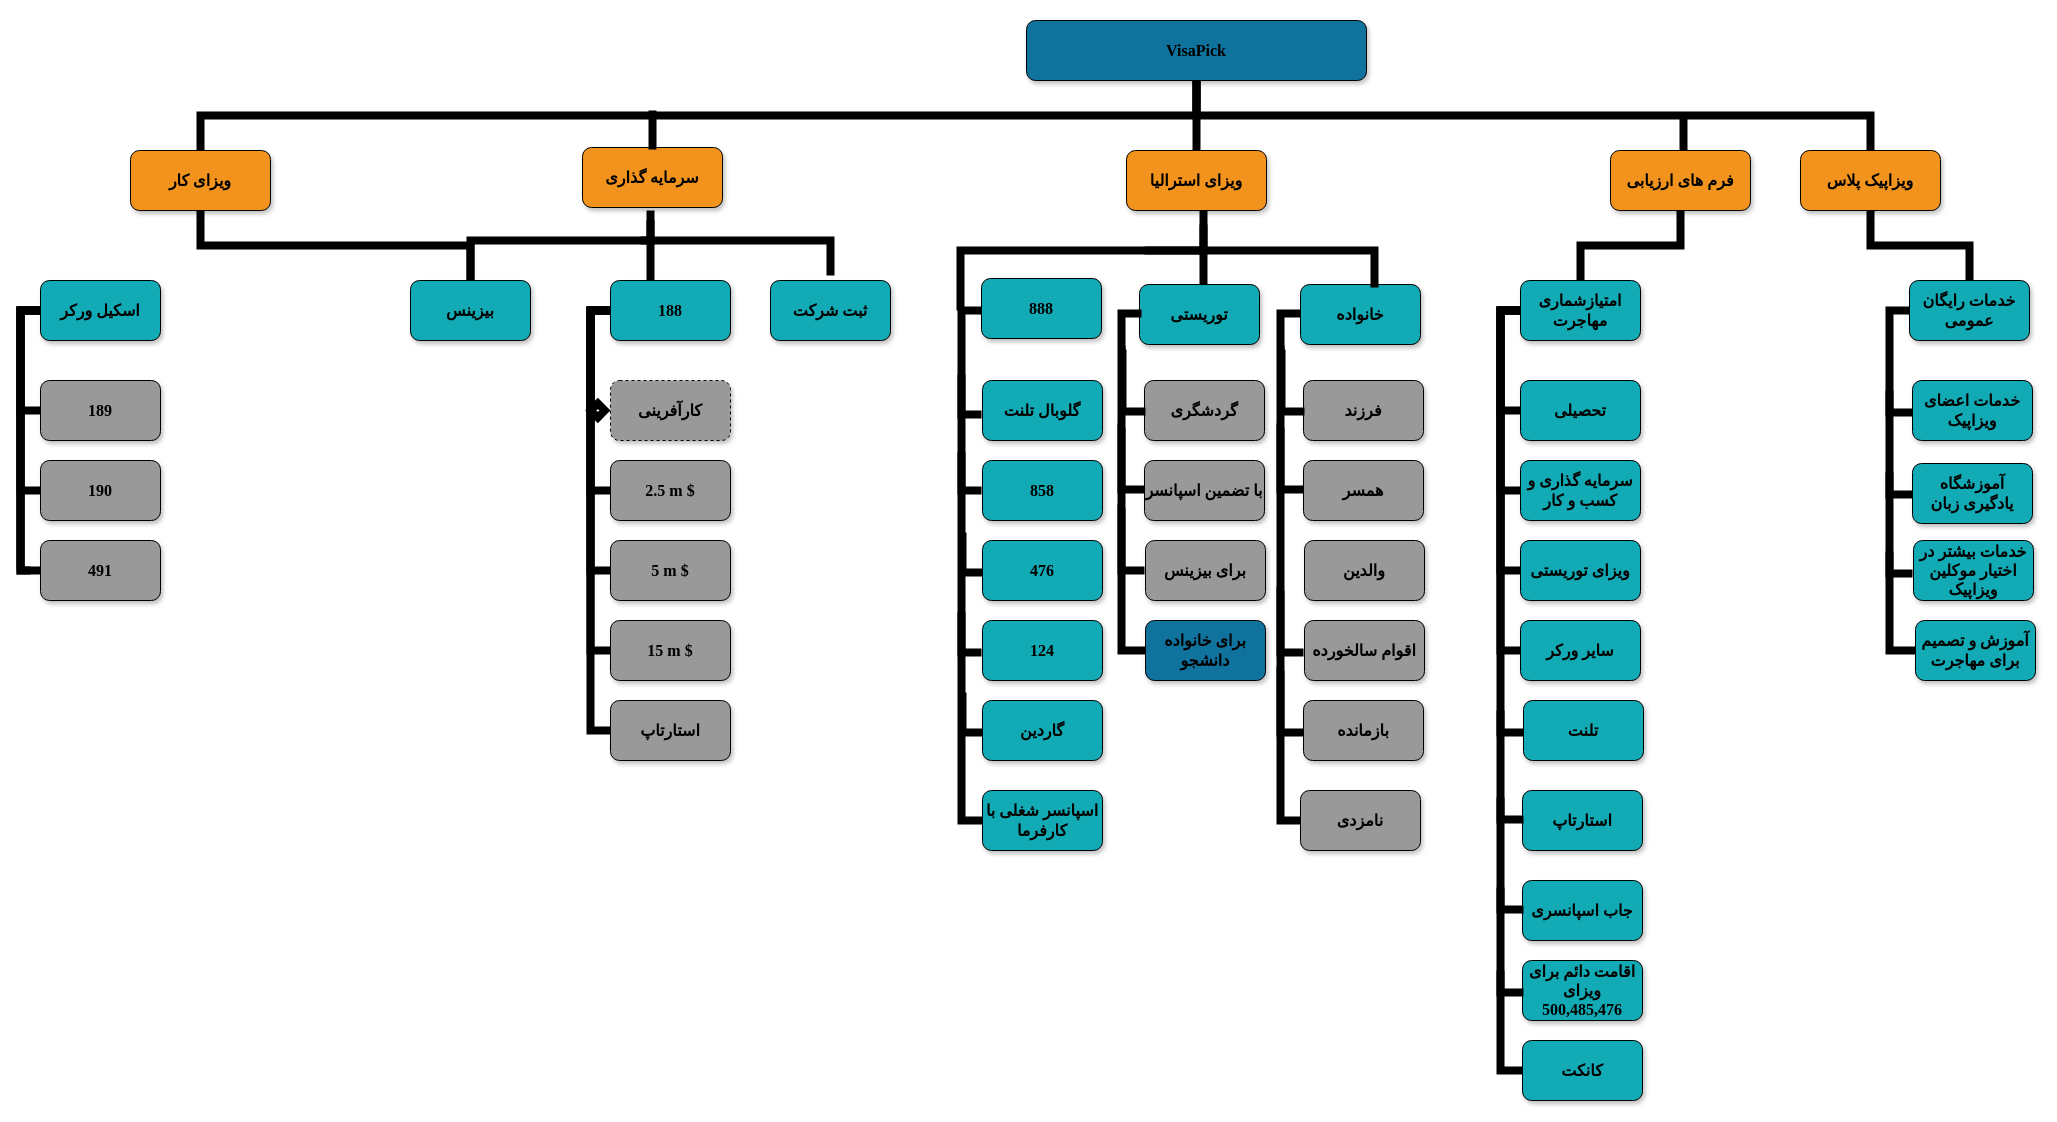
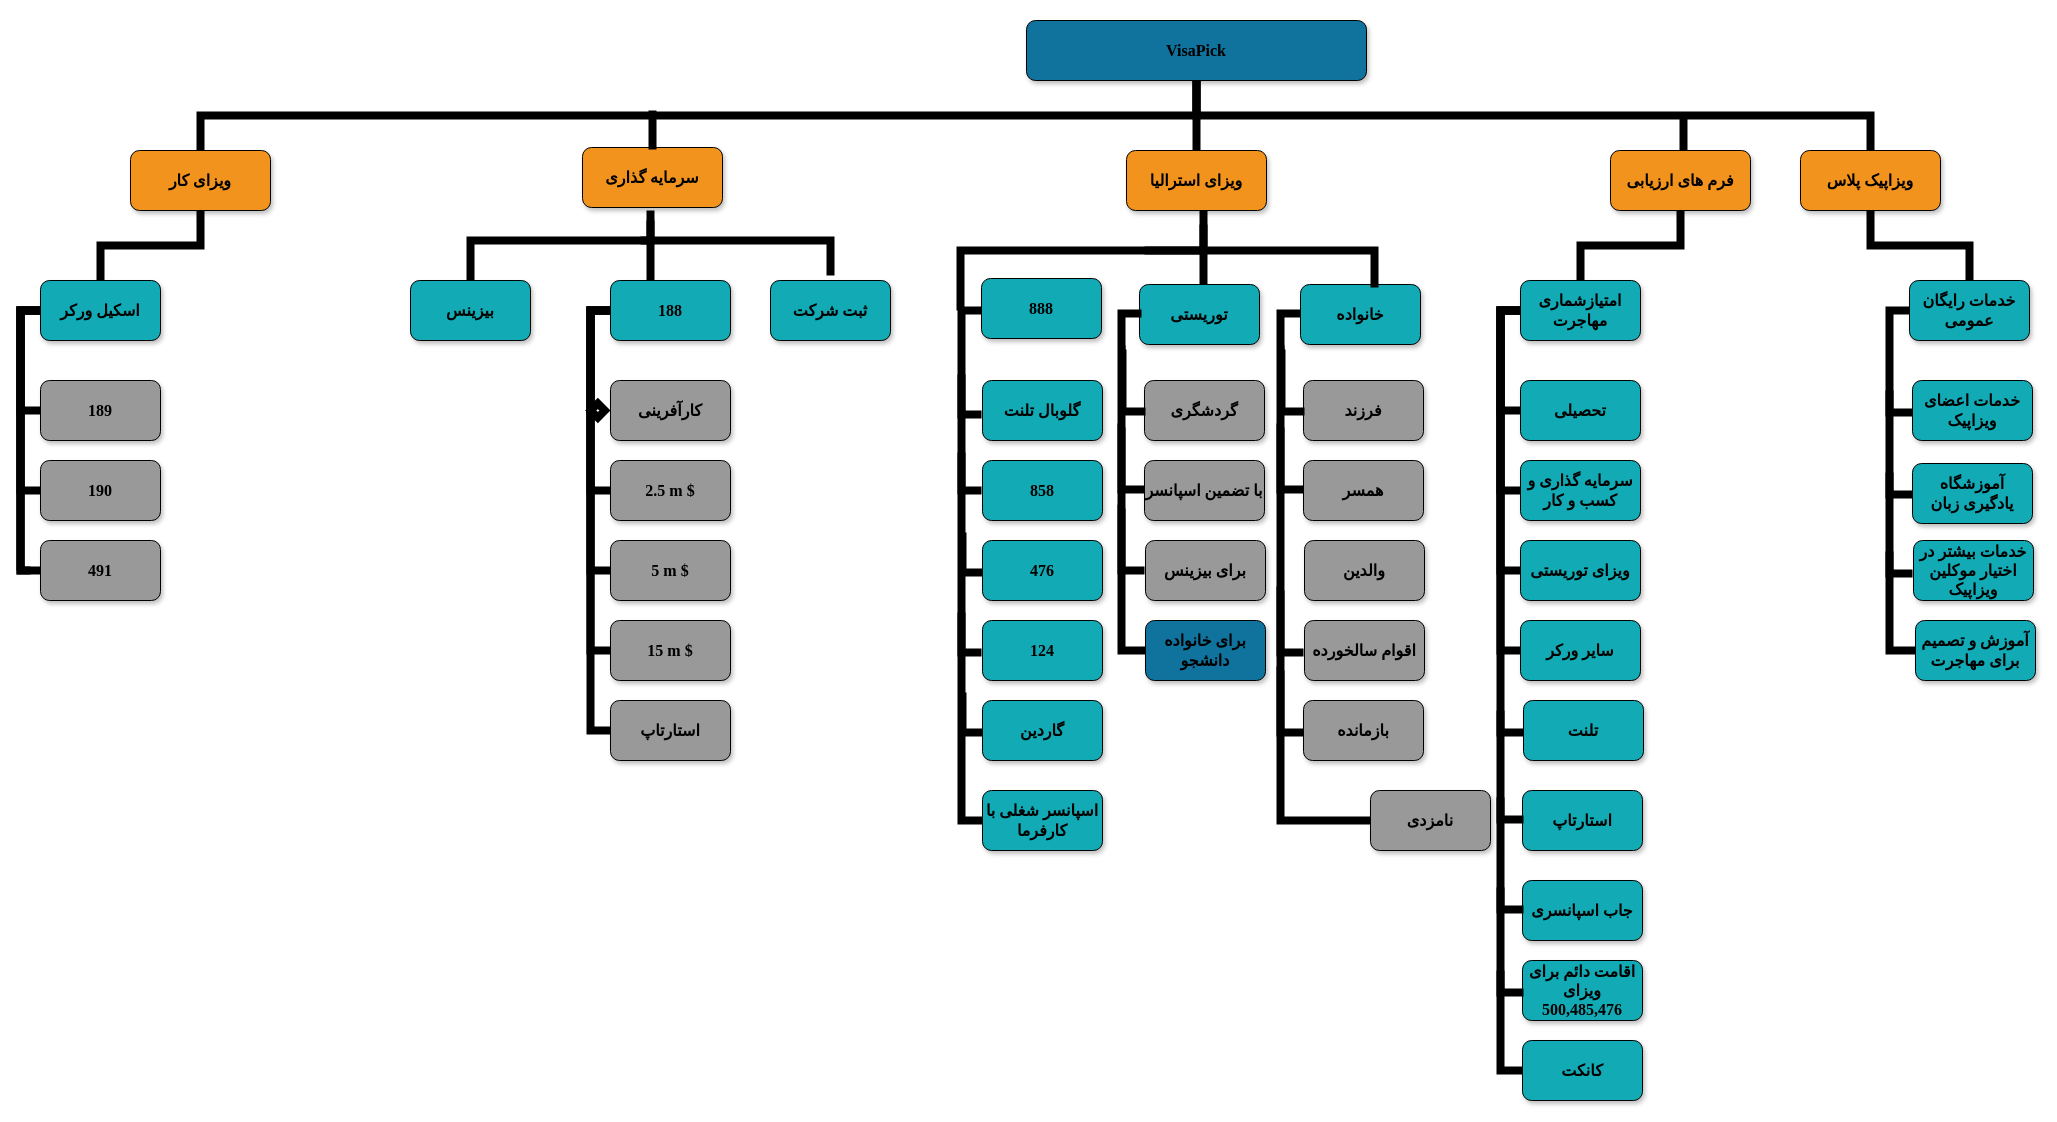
edge "ویزای کار" -- "بیزینس": now "ویزای کار" -- "اسکیل ورکر"
node "کارآفرینی": style dashed -> solid
node "نامزدی": moved (1361, 821) -> (1431, 821)
